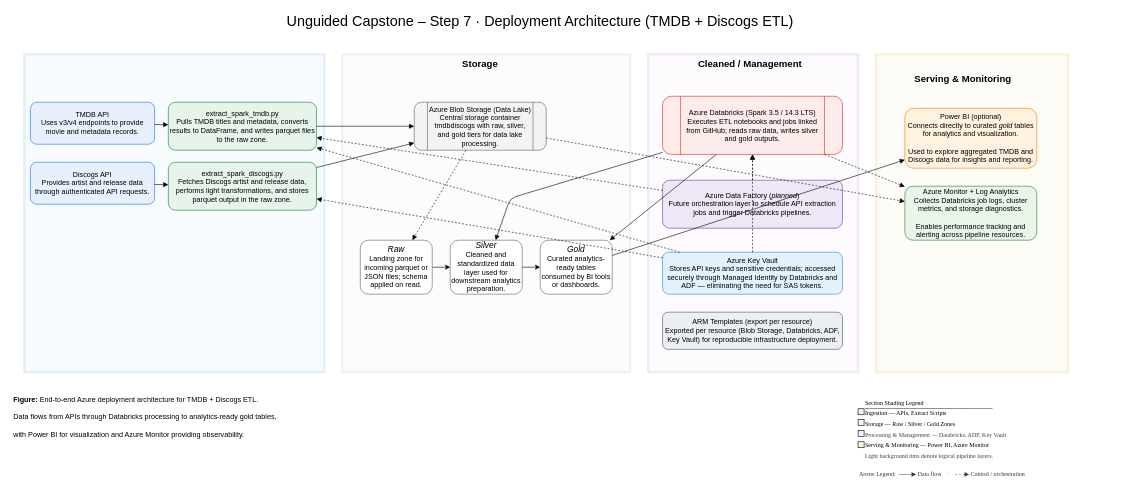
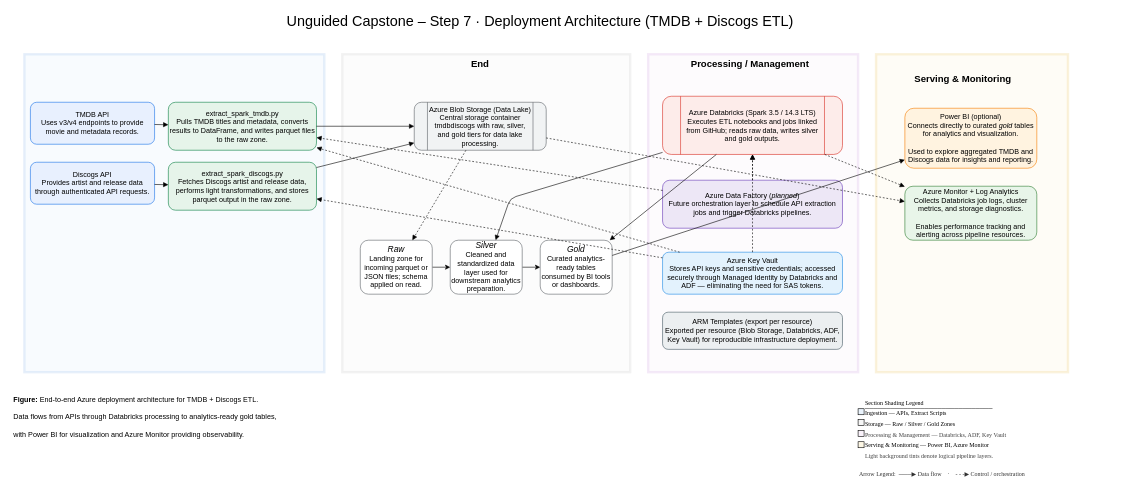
node "Storage": label "Storage" -> "End"
node "Cleaned / Management": label "Cleaned / Management" -> "Processing / Management"
